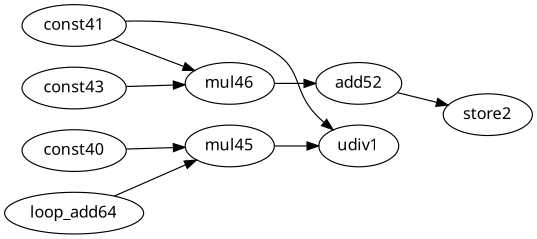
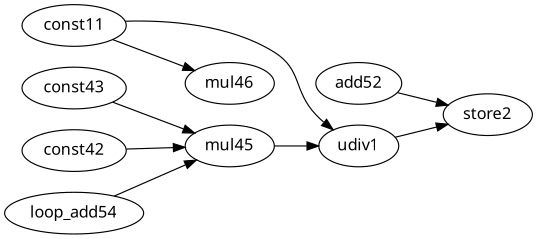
node "const41": label "const41" -> "const11"
edge "mul46" -> "add52": removed
edge "const43" -> "mul46": now "const43" -> "mul45"
edge "udiv1" -> "store2": added
node "const40": label "const40" -> "const42"
node "loop_add64": label "loop_add64" -> "loop_add54"
